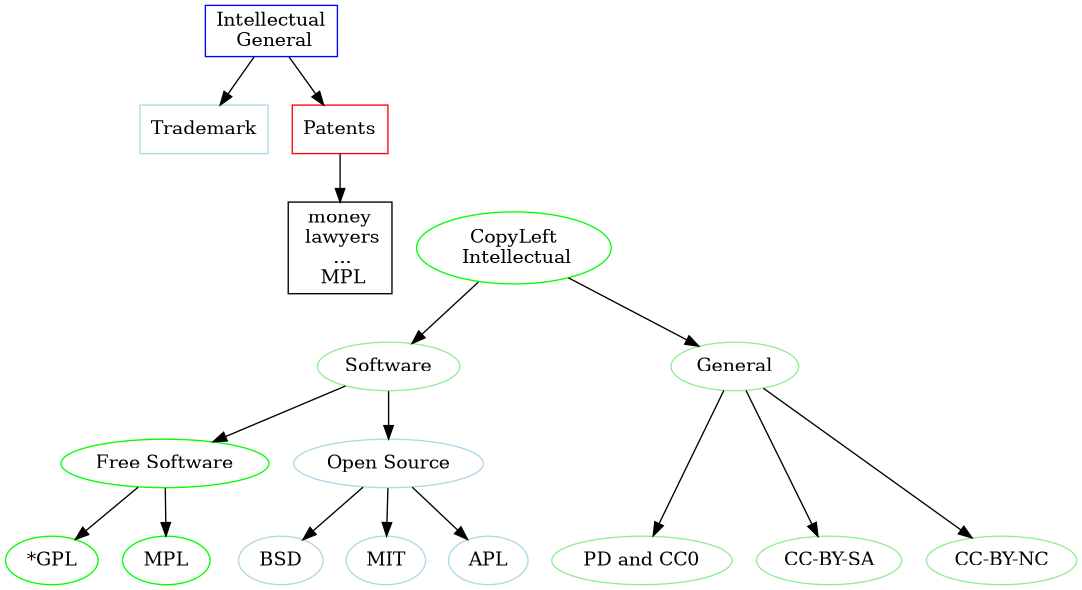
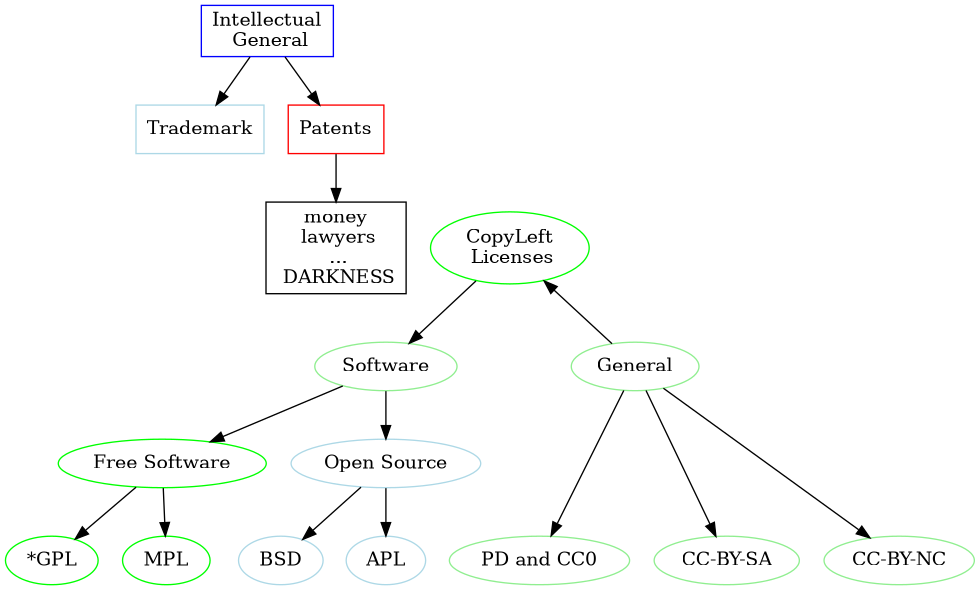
node "CopyLeft": text "Intellectual" -> "Licenses"
node "money": text "MPL" -> "DARKNESS"
edge "CopyLeft" -> "General": reversed
node "MIT": removed
